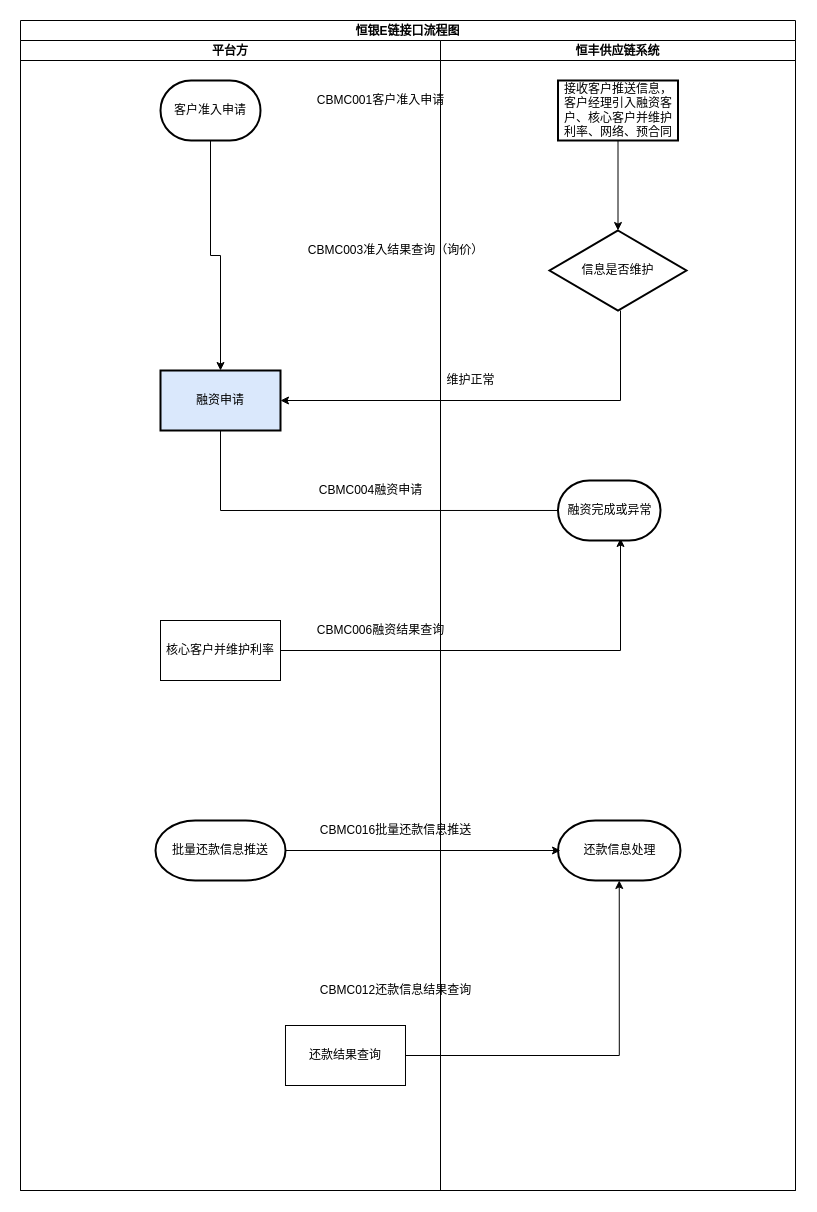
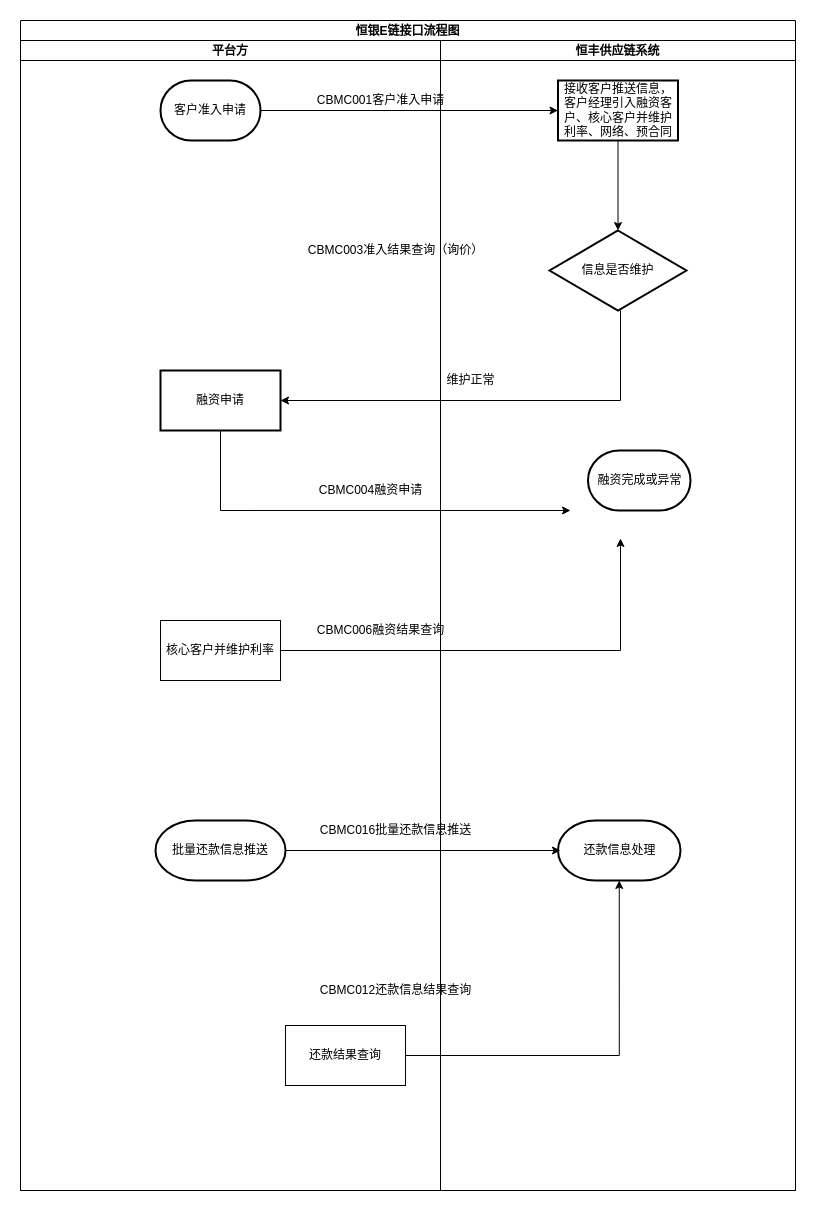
edge "客户准入申请" -> "融资申请": now "客户准入申请" -> "接收客户推送信息，客户经理引入融资客户、核心客户并维护利率、网络、预合同"
node "融资申请": fillcolor #dae8fc -> #ffffff
node "融资完成或异常": moved (609, 511) -> (639, 481)
